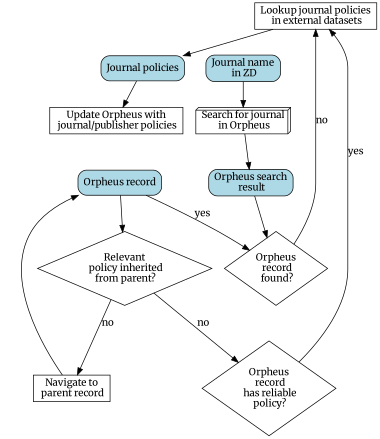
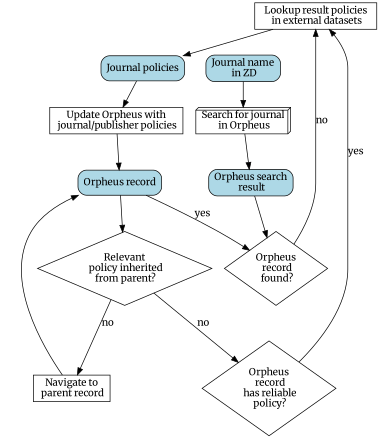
node "Lookup journal policies in external datasets": label "Lookup journal policies in external datasets" -> "Lookup result policies in external datasets"
edge "Update Orpheus with journal/publisher policies" -> "Orpheus record": added
